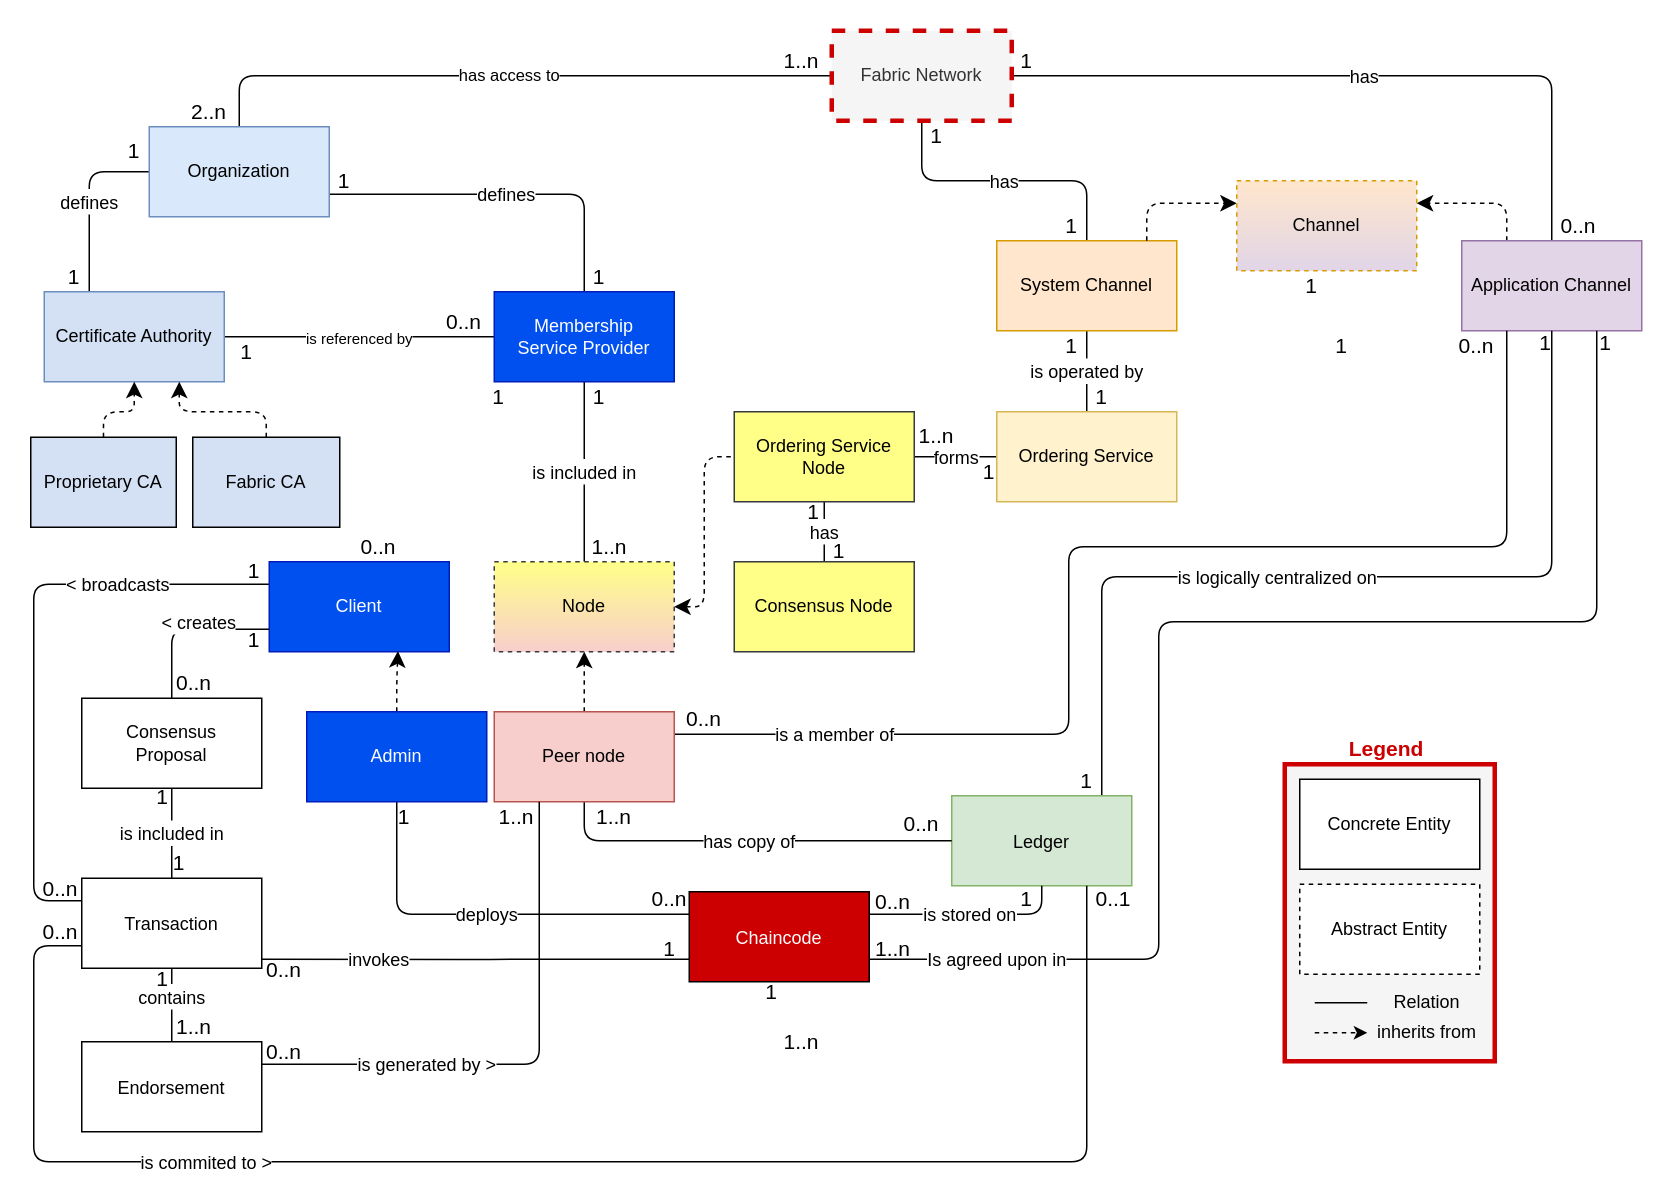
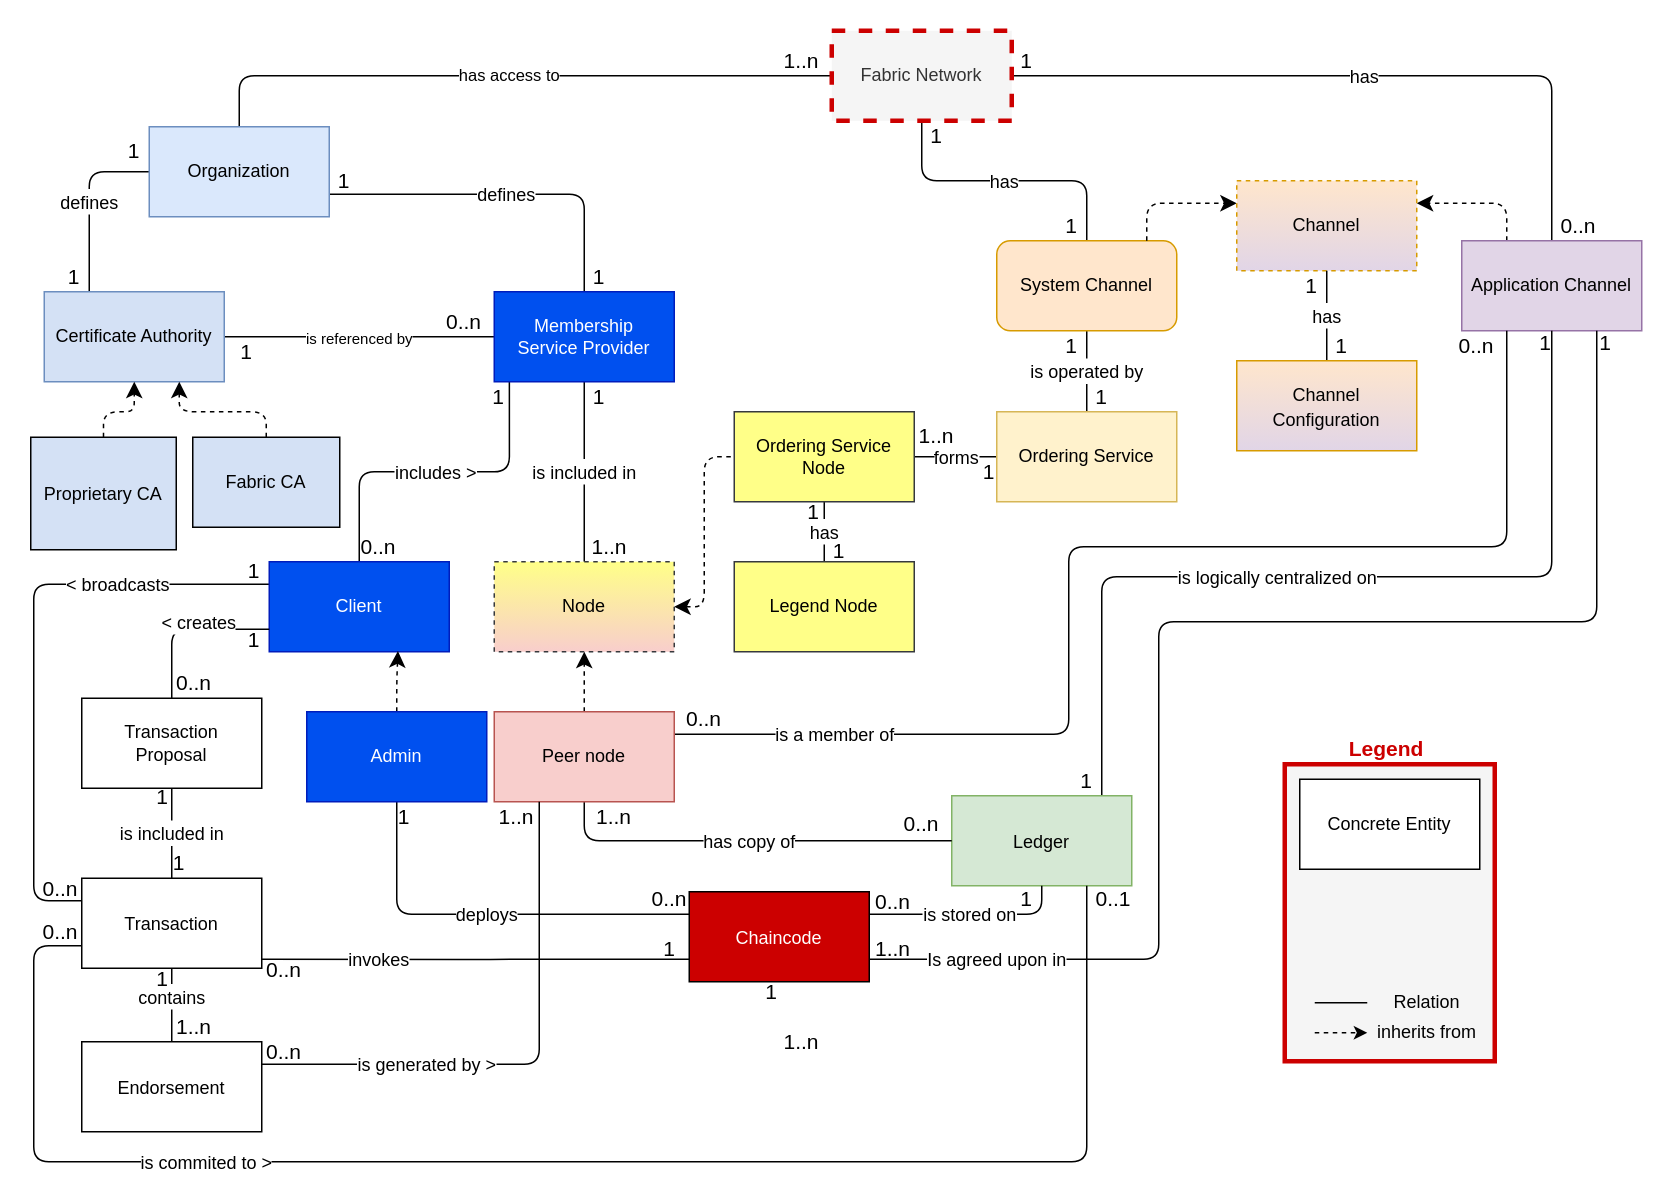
node "2..n": removed
node "System Channel": shape rectangle -> rounded rectangle
edge "Channel" -- "Channel Configuration": added, label "has"
node "Channel Configuration": added
edge "Membership Service Provider" -- "Client": added, label "includes >"
node "Proprietary CA": size 146x90 -> 146x113
node "Consensus Node": label "Consensus Node" -> "Legend Node"
node "Consensus Proposal": label "Consensus Proposal" -> "Transaction Proposal"
node "Abstract Entity": removed
